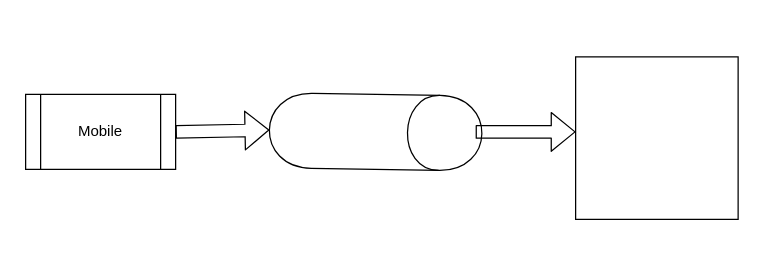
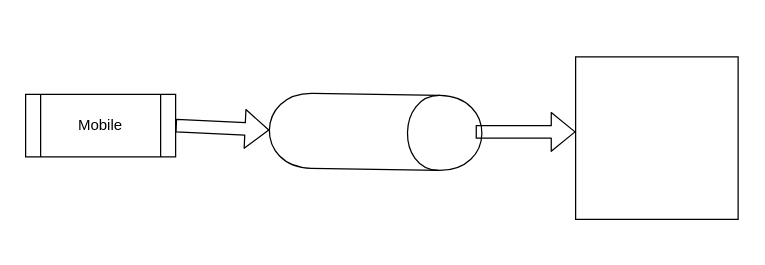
node "Mobile": size 150x75 -> 150x63
